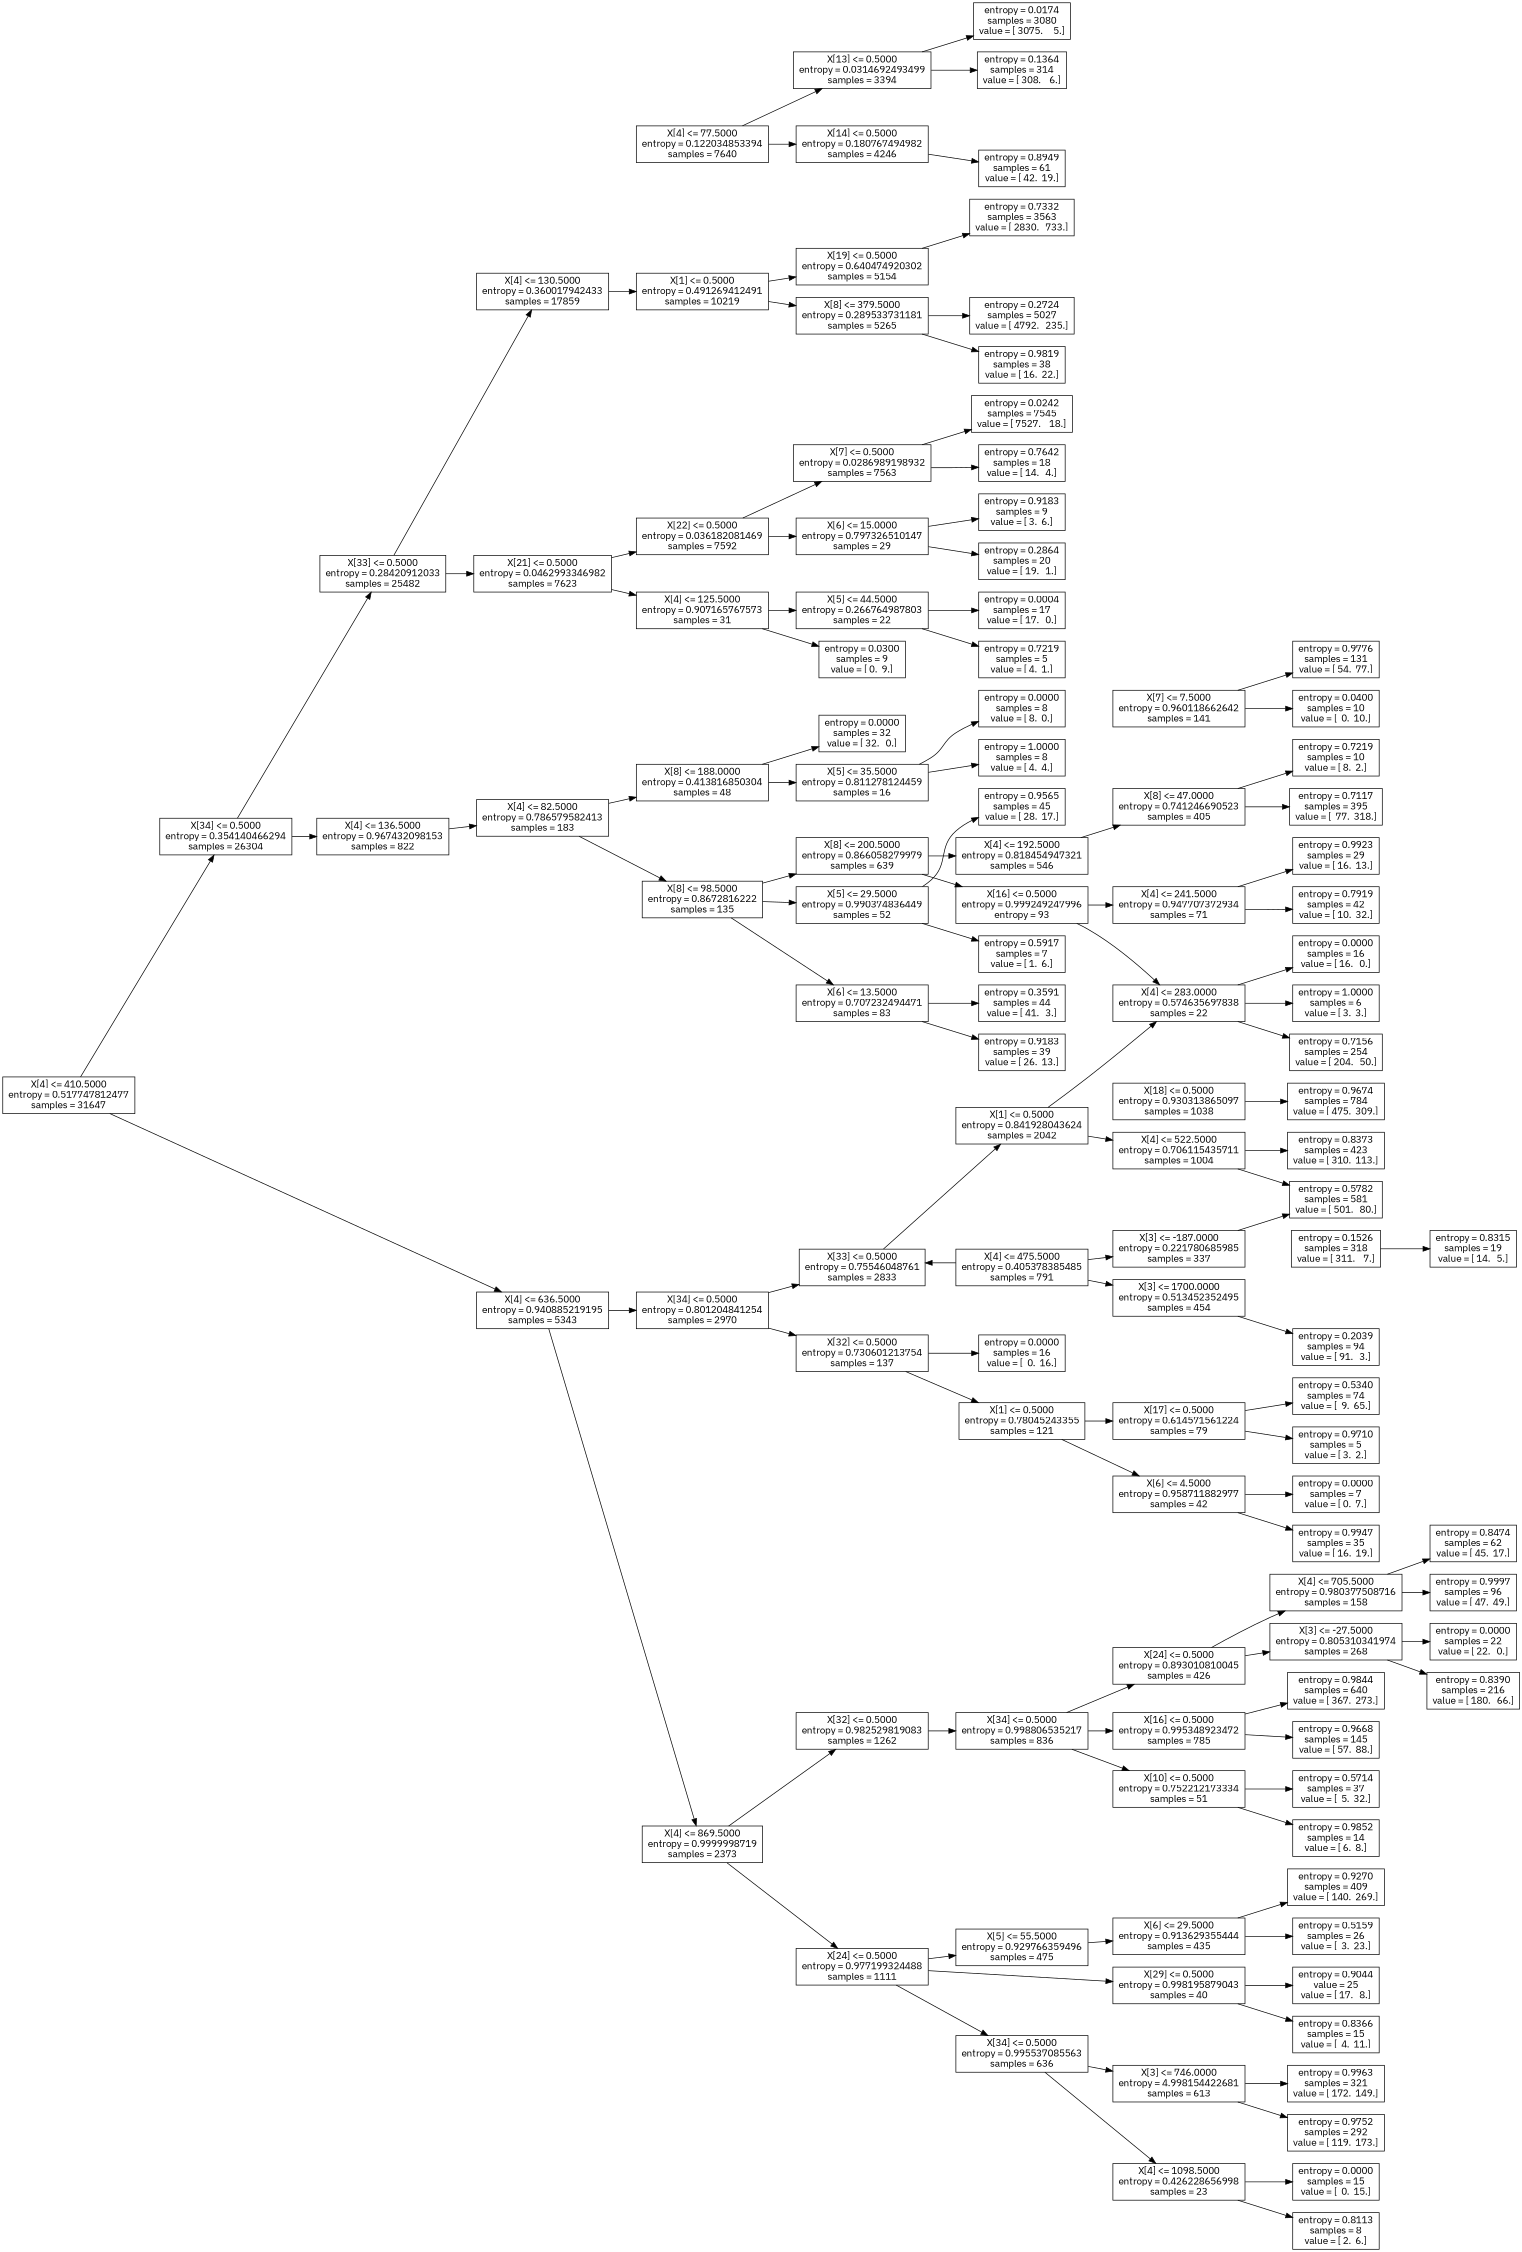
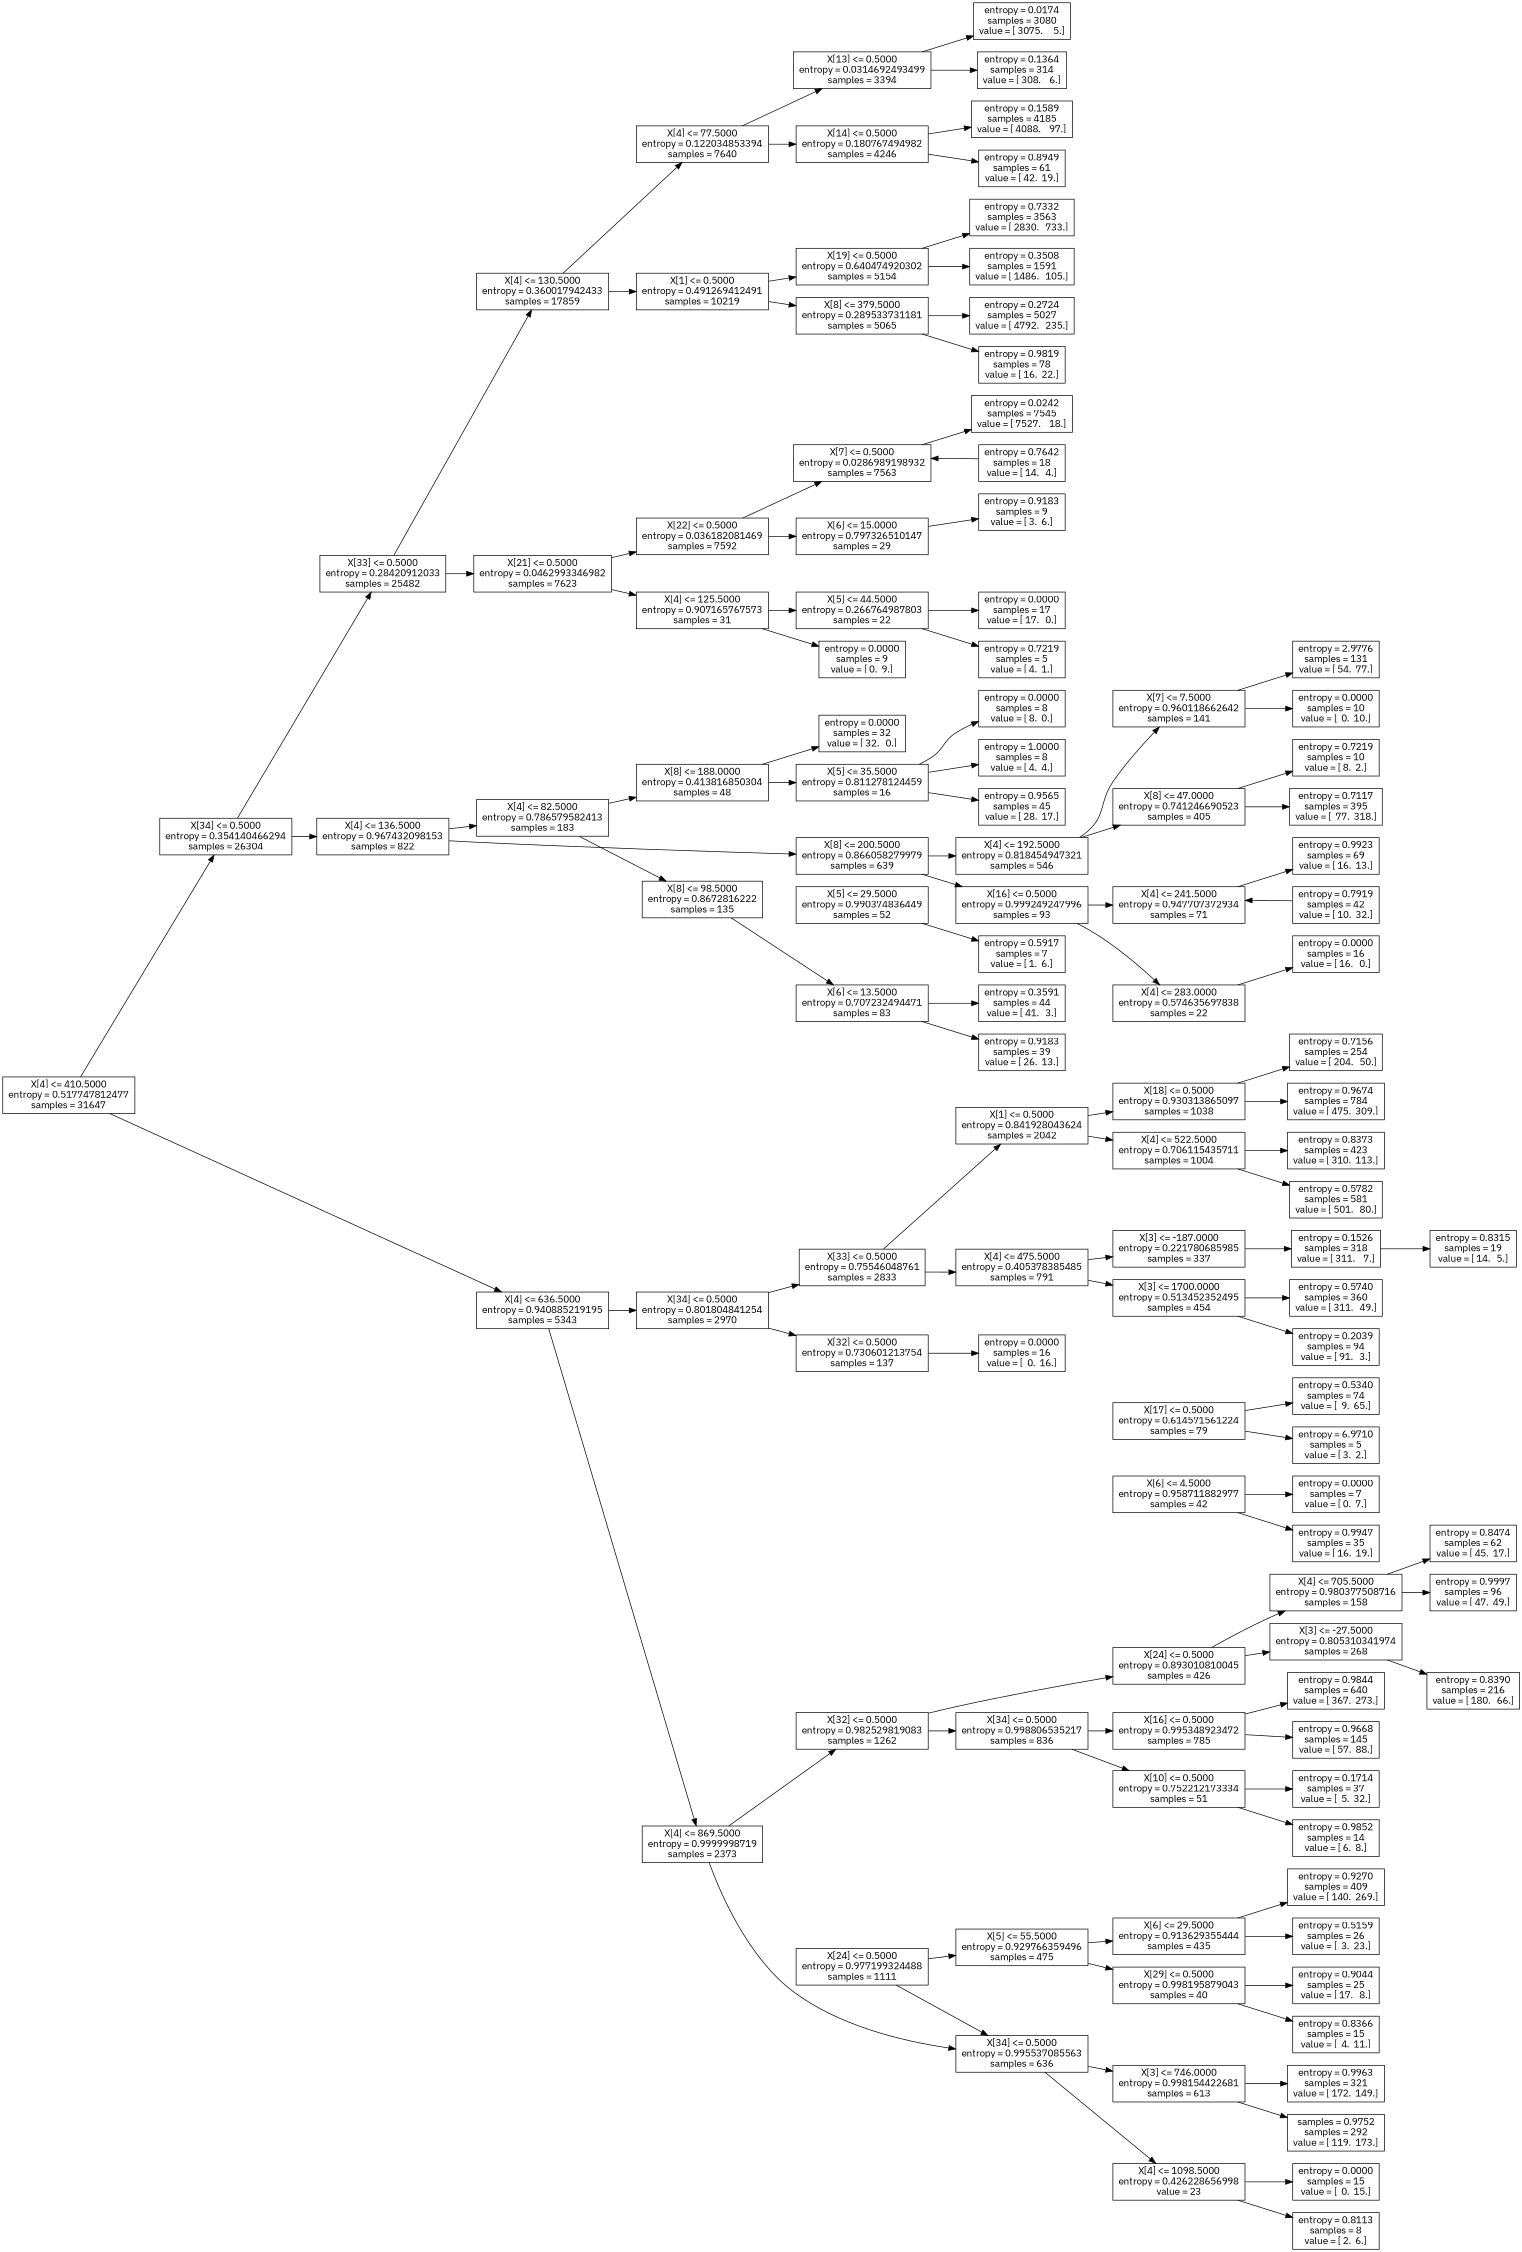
node "entropy = 0.1589 samples = 4185 value = [ 4088.    97.]": added
edge "X[4] <= 130.5000 entropy = 0.360017942433 samples = 17859" -> "X[4] <= 77.5000 entropy = 0.122034853394 samples = 7640": added
node "entropy = 0.3508 samples = 1591 value = [ 1486.   105.]": added
node "X[8] <= 379.5000 entropy = 0.289533731181 samples = 5265": label "X[8] <= 379.5000 entropy = 0.289533731181 samples = 5265" -> "X[8] <= 379.5000 entropy = 0.289533731181 samples = 5065"
node "entropy = 0.9819 samples = 38 value = [ 16.  22.]": label "entropy = 0.9819 samples = 38 value = [ 16.  22.]" -> "entropy = 0.9819 samples = 78 value = [ 16.  22.]"
edge "X[7] <= 0.5000 entropy = 0.0286989198932 samples = 7563" -> "entropy = 0.7642 samples = 18 value = [ 14.   4.]": reversed
node "entropy = 0.2864 samples = 20 value = [ 19.   1.]": removed
node "entropy = 0.0004 samples = 17 value = [ 17.   0.]": label "entropy = 0.0004 samples = 17 value = [ 17.   0.]" -> "entropy = 0.0000 samples = 17 value = [ 17.   0.]"
node "entropy = 0.0300 samples = 9 value = [ 0.  9.]": label "entropy = 0.0300 samples = 9 value = [ 0.  9.]" -> "entropy = 0.0000 samples = 9 value = [ 0.  9.]"
node "entropy = 0.9776 samples = 131 value = [ 54.  77.]": label "entropy = 0.9776 samples = 131 value = [ 54.  77.]" -> "entropy = 2.9776 samples = 131 value = [ 54.  77.]"
node "entropy = 0.0400 samples = 10 value = [  0.  10.]": label "entropy = 0.0400 samples = 10 value = [  0.  10.]" -> "entropy = 0.0000 samples = 10 value = [  0.  10.]"
edge "X[4] <= 192.5000 entropy = 0.818454947321 samples = 546" -> "X[7] <= 7.5000 entropy = 0.960118662642 samples = 141": added
edge "X[5] <= 29.5000 entropy = 0.990374836449 samples = 52" -> "entropy = 0.9565 samples = 45 value = [ 28.  17.]": now "X[5] <= 35.5000 entropy = 0.811278124459 samples = 16" -> "entropy = 0.9565 samples = 45 value = [ 28.  17.]"
node "entropy = 0.9923 samples = 29 value = [ 16.  13.]": label "entropy = 0.9923 samples = 29 value = [ 16.  13.]" -> "entropy = 0.9923 samples = 69 value = [ 16.  13.]"
edge "X[8] <= 98.5000 entropy = 0.8672816222 samples = 135" -> "X[8] <= 200.5000 entropy = 0.866058279979 samples = 639": now "X[4] <= 136.5000 entropy = 0.967432098153 samples = 822" -> "X[8] <= 200.5000 entropy = 0.866058279979 samples = 639"
edge "X[8] <= 98.5000 entropy = 0.8672816222 samples = 135" -> "X[5] <= 29.5000 entropy = 0.990374836449 samples = 52": removed
node "X[16] <= 0.5000 entropy = 0.999249247996 entropy = 93": label "X[16] <= 0.5000 entropy = 0.999249247996 entropy = 93" -> "X[16] <= 0.5000 entropy = 0.999249247996 samples = 93"
edge "X[4] <= 241.5000 entropy = 0.947707372934 samples = 71" -> "entropy = 0.7919 samples = 42 value = [ 10.  32.]": reversed
node "entropy = 1.0000 samples = 6 value = [ 3.  3.]": removed
edge "X[4] <= 283.0000 entropy = 0.574635697838 samples = 22" -> "entropy = 0.7156 samples = 254 value = [ 204.   50.]": now "X[18] <= 0.5000 entropy = 0.930313865097 samples = 1038" -> "entropy = 0.7156 samples = 254 value = [ 204.   50.]"
edge "X[1] <= 0.5000 entropy = 0.841928043624 samples = 2042" -> "X[4] <= 283.0000 entropy = 0.574635697838 samples = 22": now "X[1] <= 0.5000 entropy = 0.841928043624 samples = 2042" -> "X[18] <= 0.5000 entropy = 0.930313865097 samples = 1038"
edge "X[3] <= -187.0000 entropy = 0.221780685985 samples = 337" -> "entropy = 0.5782 samples = 581 value = [ 501.   80.]": now "X[3] <= -187.0000 entropy = 0.221780685985 samples = 337" -> "entropy = 0.1526 samples = 318 value = [ 311.    7.]"
edge "X[4] <= 475.5000 entropy = 0.405378385485 samples = 791" -> "X[33] <= 0.5000 entropy = 0.75546048761 samples = 2833": reversed
node "entropy = 0.5740 samples = 360 value = [ 311.   49.]": added
node "X[34] <= 0.5000 entropy = 0.801204841254 samples = 2970": label "X[34] <= 0.5000 entropy = 0.801204841254 samples = 2970" -> "X[34] <= 0.5000 entropy = 0.801804841254 samples = 2970"
node "X[1] <= 0.5000 entropy = 0.78045243355 samples = 121": removed
node "entropy = 0.9710 samples = 5 value = [ 3.  2.]": label "entropy = 0.9710 samples = 5 value = [ 3.  2.]" -> "entropy = 6.9710 samples = 5 value = [ 3.  2.]"
node "entropy = 0.0000 samples = 22 value = [ 22.   0.]": removed
edge "X[34] <= 0.5000 entropy = 0.998806535217 samples = 836" -> "X[24] <= 0.5000 entropy = 0.893010810045 samples = 426": now "X[32] <= 0.5000 entropy = 0.982529819083 samples = 1262" -> "X[24] <= 0.5000 entropy = 0.893010810045 samples = 426"
node "entropy = 0.5714 samples = 37 value = [  5.  32.]": label "entropy = 0.5714 samples = 37 value = [  5.  32.]" -> "entropy = 0.1714 samples = 37 value = [  5.  32.]"
edge "X[4] <= 869.5000 entropy = 0.9999998719 samples = 2373" -> "X[24] <= 0.5000 entropy = 0.977199324488 samples = 1111": now "X[4] <= 869.5000 entropy = 0.9999998719 samples = 2373" -> "X[34] <= 0.5000 entropy = 0.995537085563 samples = 636"
edge "X[24] <= 0.5000 entropy = 0.977199324488 samples = 1111" -> "X[29] <= 0.5000 entropy = 0.998195879043 samples = 40": now "X[5] <= 55.5000 entropy = 0.929766359496 samples = 475" -> "X[29] <= 0.5000 entropy = 0.998195879043 samples = 40"
node "entropy = 0.9044 value = 25 value = [ 17.   8.]": label "entropy = 0.9044 value = 25 value = [ 17.   8.]" -> "entropy = 0.9044 samples = 25 value = [ 17.   8.]"
node "X[3] <= 746.0000 entropy = 4.998154422681 samples = 613": label "X[3] <= 746.0000 entropy = 4.998154422681 samples = 613" -> "X[3] <= 746.0000 entropy = 0.998154422681 samples = 613"
node "entropy = 0.9752 samples = 292 value = [ 119.  173.]": label "entropy = 0.9752 samples = 292 value = [ 119.  173.]" -> "samples = 0.9752 samples = 292 value = [ 119.  173.]"
node "X[4] <= 1098.5000 entropy = 0.426228656998 samples = 23": label "X[4] <= 1098.5000 entropy = 0.426228656998 samples = 23" -> "X[4] <= 1098.5000 entropy = 0.426228656998 value = 23"
